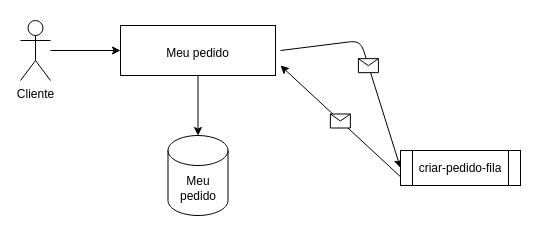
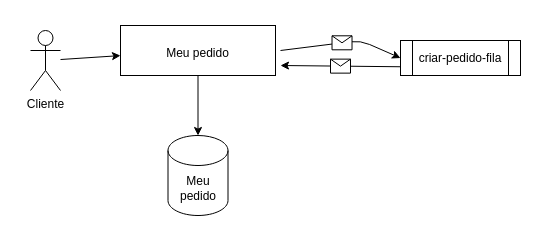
node "Cliente": moved (36, 51) -> (46, 61)
node "criar-pedido-fila": moved (461, 168) -> (461, 58)
